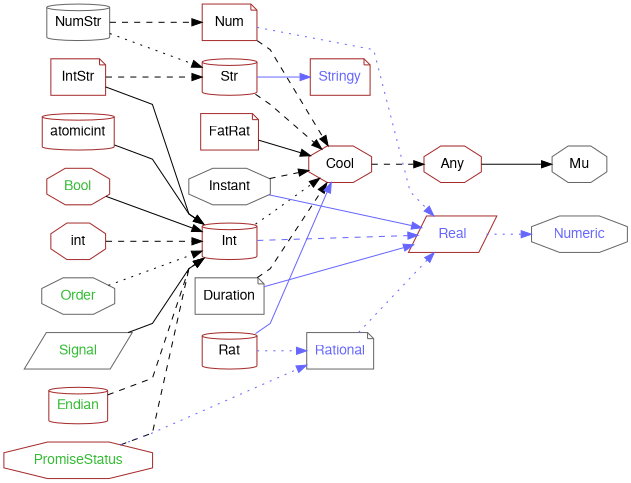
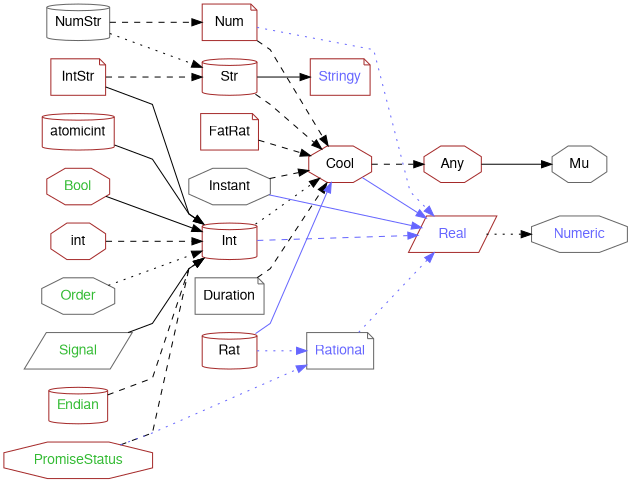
edge "Str" -> "Stringy": color #6666ff -> #000000
edge "FatRat" -> "Cool": style solid -> dashed
edge "Real" -> "Numeric": color #6666ff -> #000000
edge "Duration" -> "Real": now "Cool" -> "Real"
